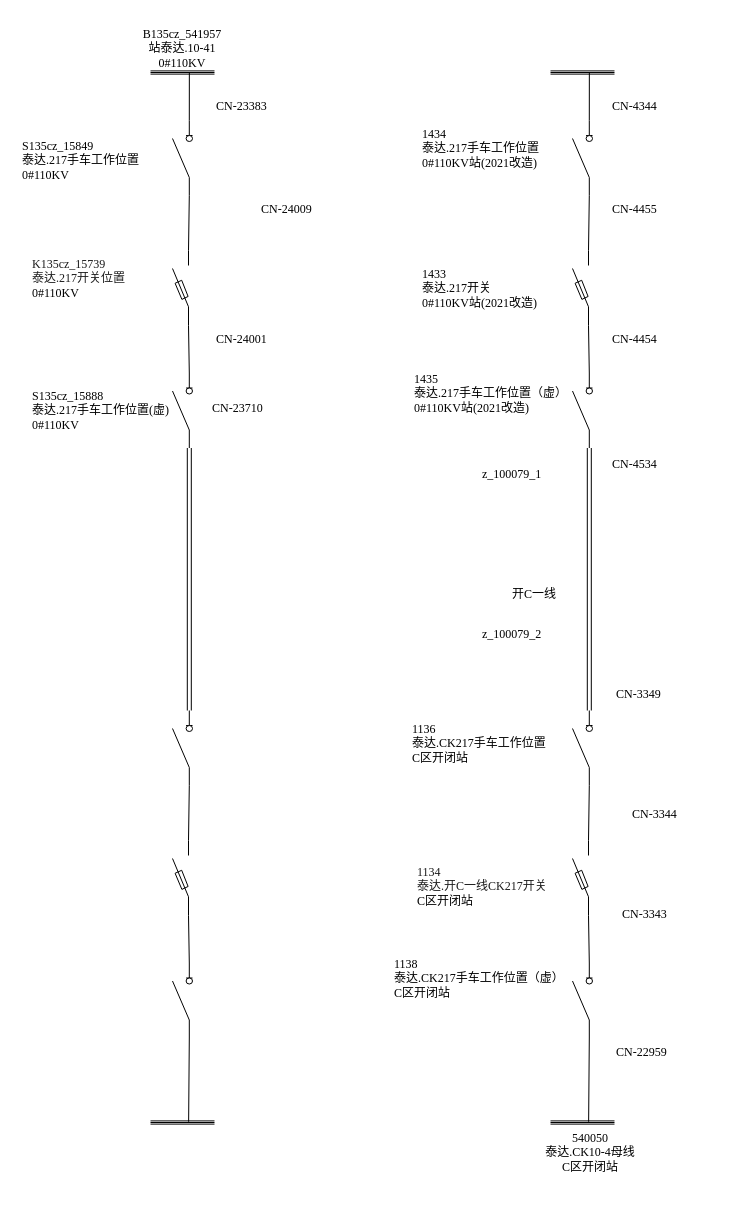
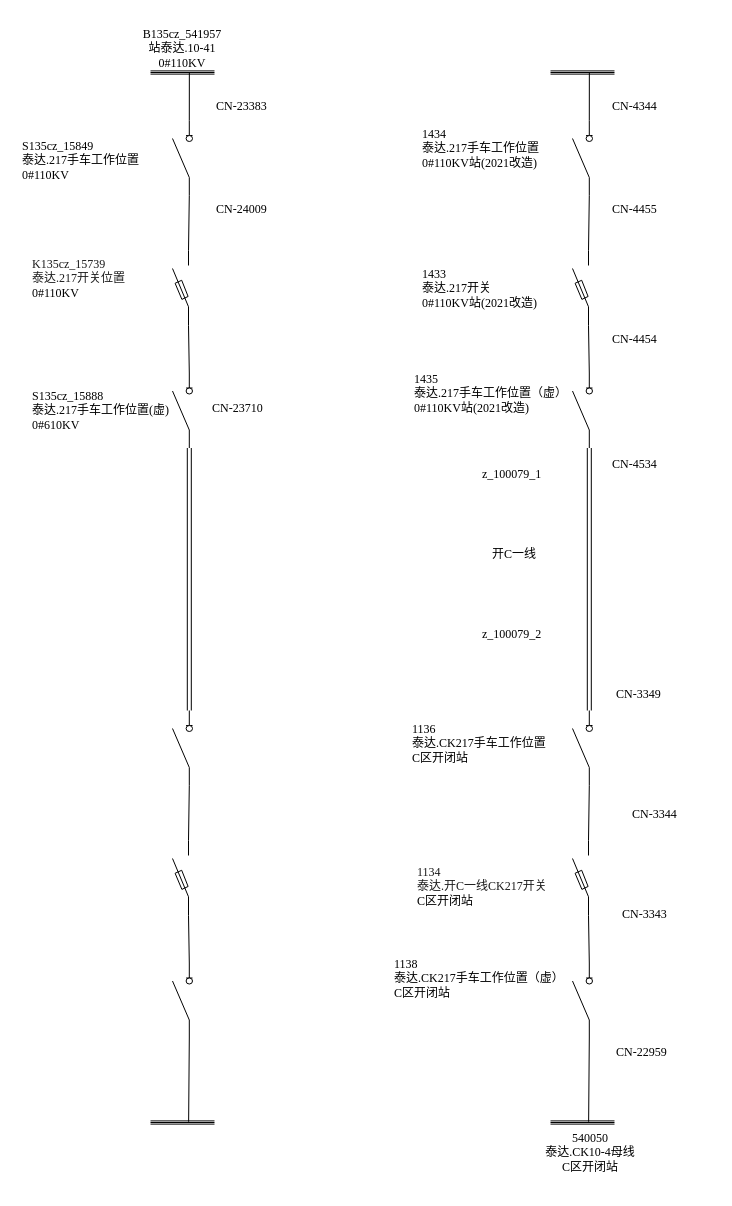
node "CN-24009": moved (305, 216) -> (260, 216)
node "CN-24001": removed
node "S135cz_15888 泰达.217手车工作位置(虚) 0#110KV": label "S135cz_15888 泰达.217手车工作位置(虚) 0#110KV" -> "S135cz_15888 泰达.217手车工作位置(虚) 0#610KV"
node "开C一线": moved (541, 596) -> (521, 556)
